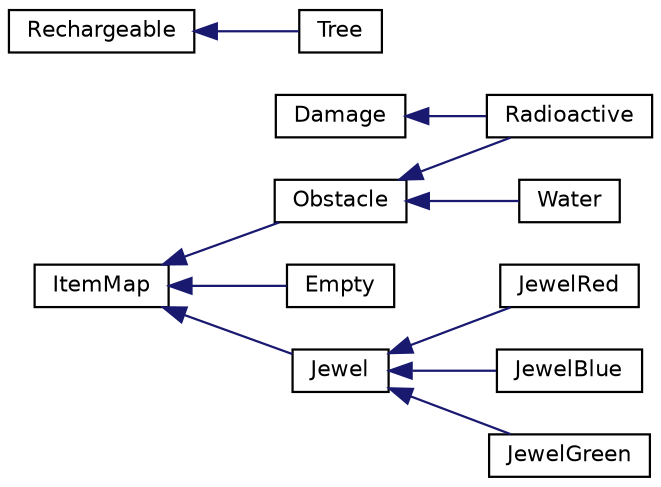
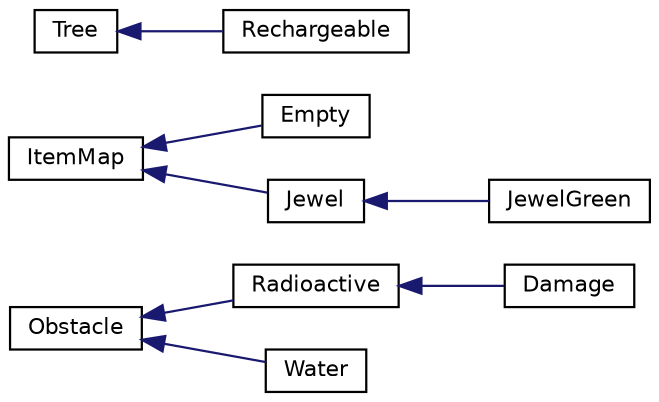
edge "Tree" -> "Rechargeable": reversed
edge "Radioactive" -> "Damage": reversed
edge "Obstacle" -> "ItemMap": removed
node "JewelRed": removed
node "JewelBlue": removed
